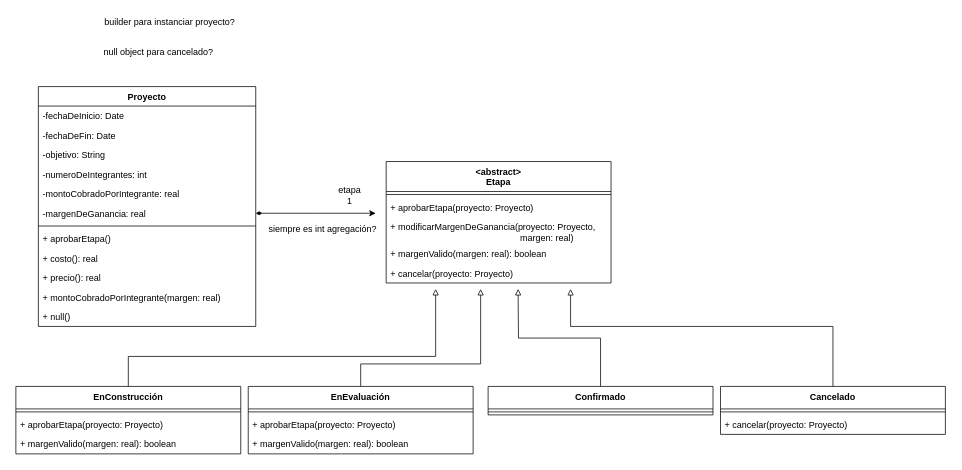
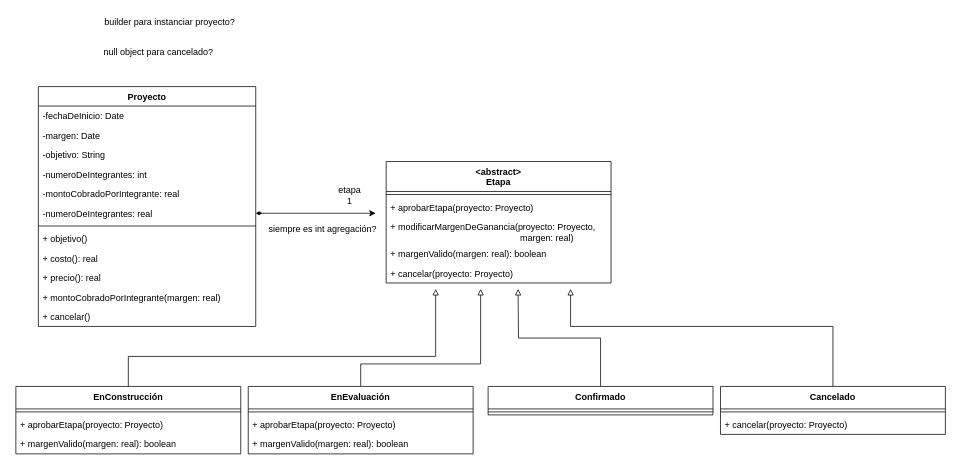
node "-fechaDeFin: Date": label "-fechaDeFin: Date" -> "-margen: Date"
node "-margenDeGanancia: real": label "-margenDeGanancia: real" -> "-numeroDeIntegrantes: real"
node "+ aprobarEtapa()": label "+ aprobarEtapa()" -> "+ objetivo()"
node "+ null()": label "+ null()" -> "+ cancelar()"
